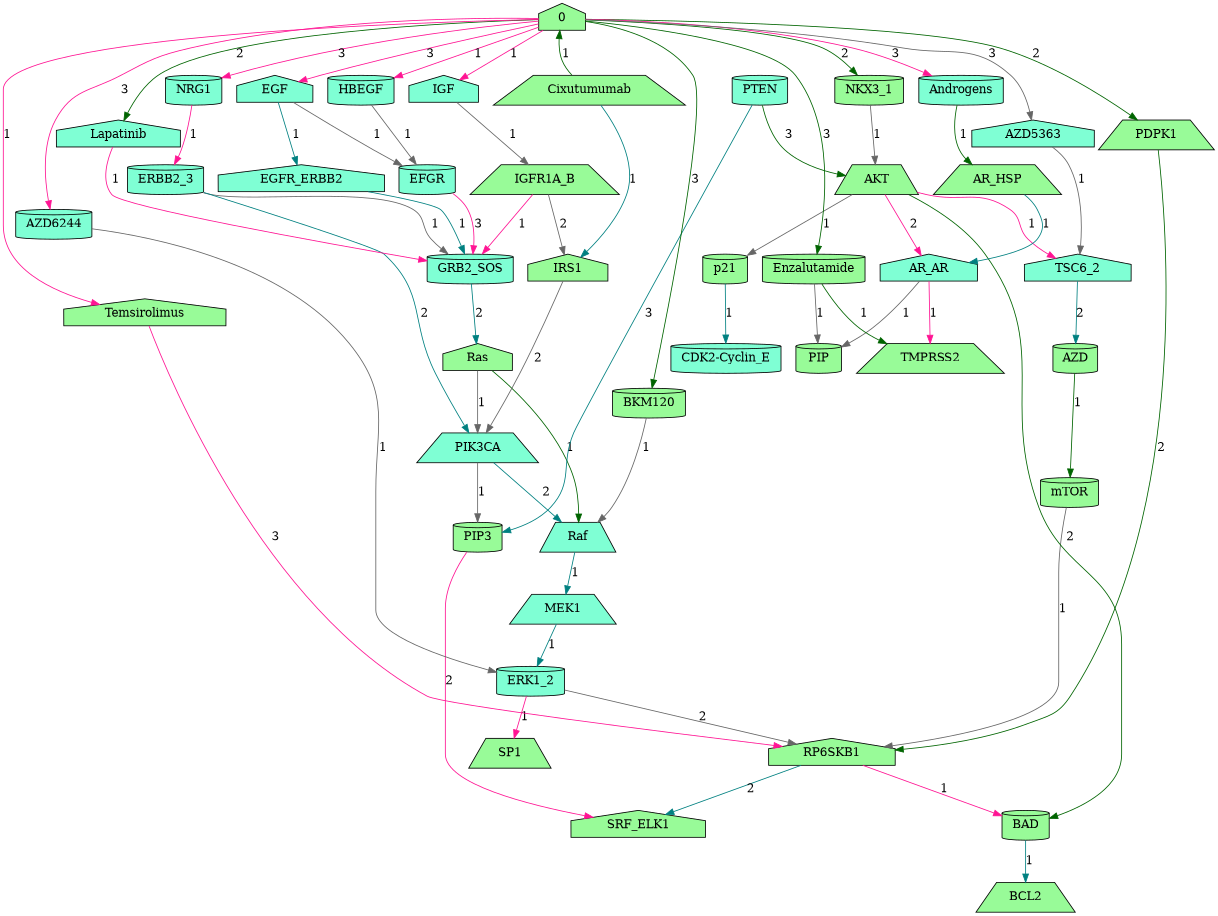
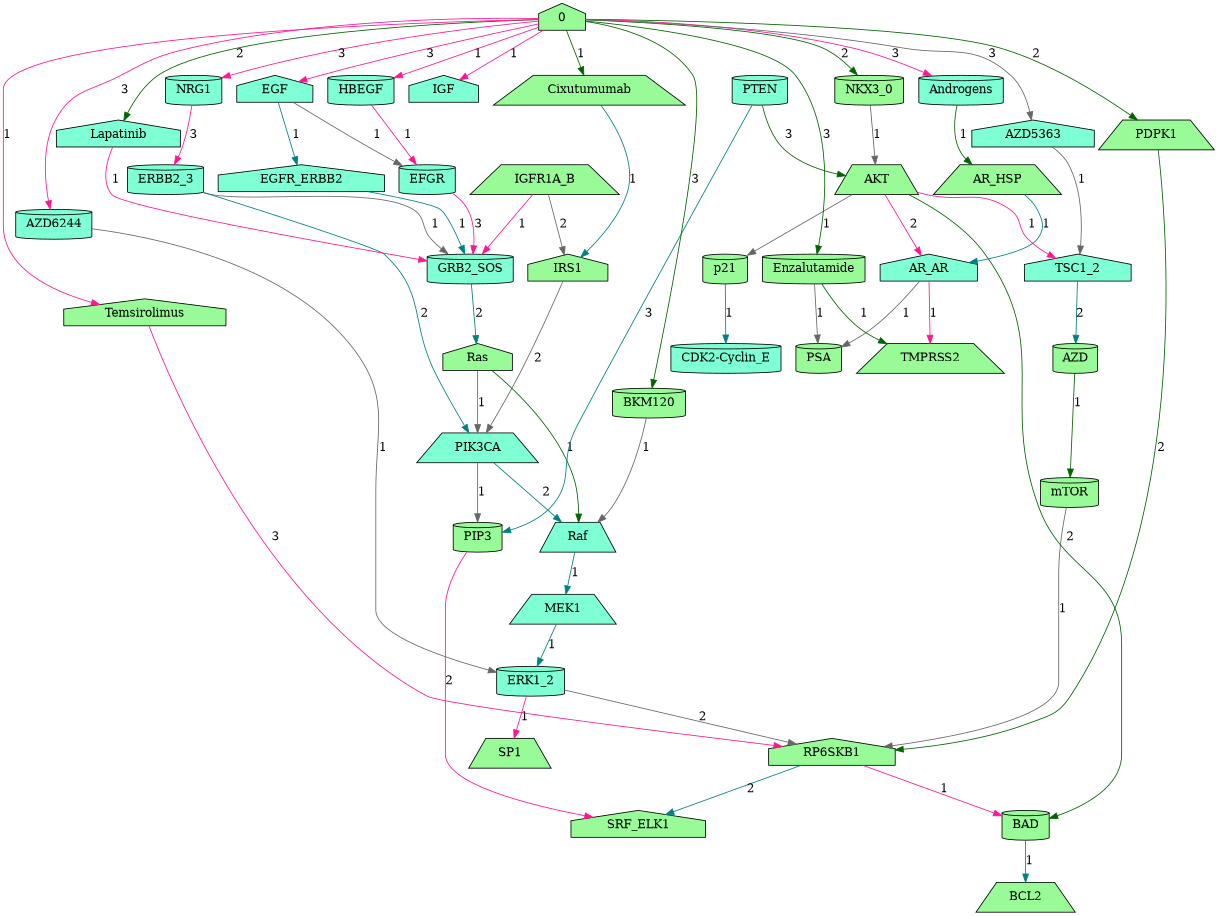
edge "Cixutumumab" -> "0": reversed
node "NKX3_1": label "NKX3_1" -> "NKX3_0"
edge "HBEGF" -> "EFGR": color gray40 -> deeppink
edge "IGF" -> "IGFR1A_B": removed, label "1"
edge "NRG1" -> "ERBB2_3": label "1" -> "3"
node "TSC6_2": label "TSC6_2" -> "TSC1_2"
node "PIP": label "PIP" -> "PSA"
